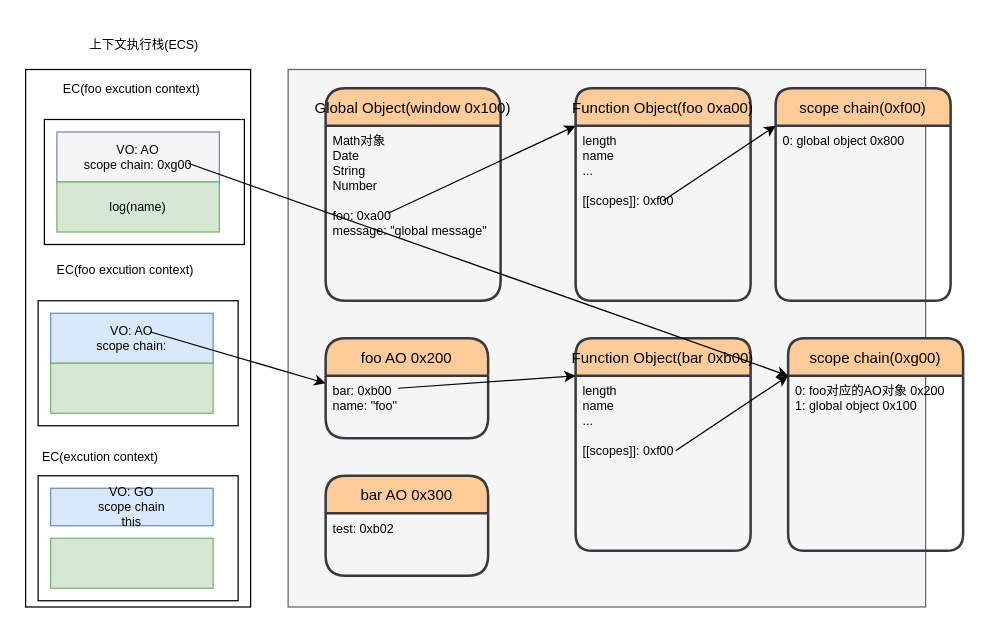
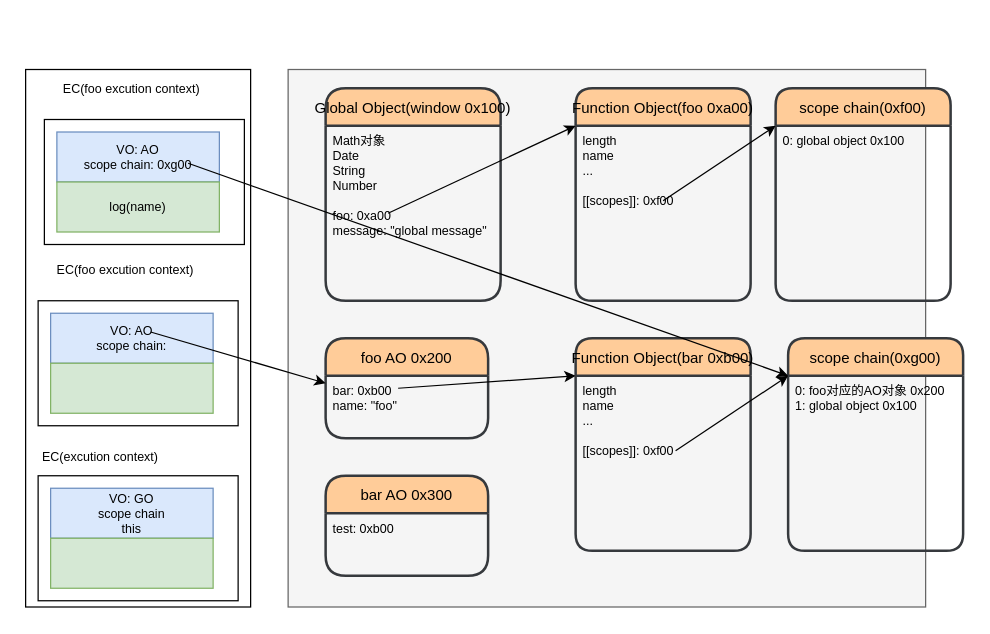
node "上下文执行栈(ECS)": removed
node "0: global object 0x800": label "0: global object 0x800" -> "0: global object 0x100"
node "VO: AO scope chain: 0xg00": fillcolor #f5f5f5 -> #dae8fc
node "VO: GO scope chain this": size 163x38 -> 163x50
node "test: 0xb02": label "test: 0xb02" -> "test: 0xb00"
